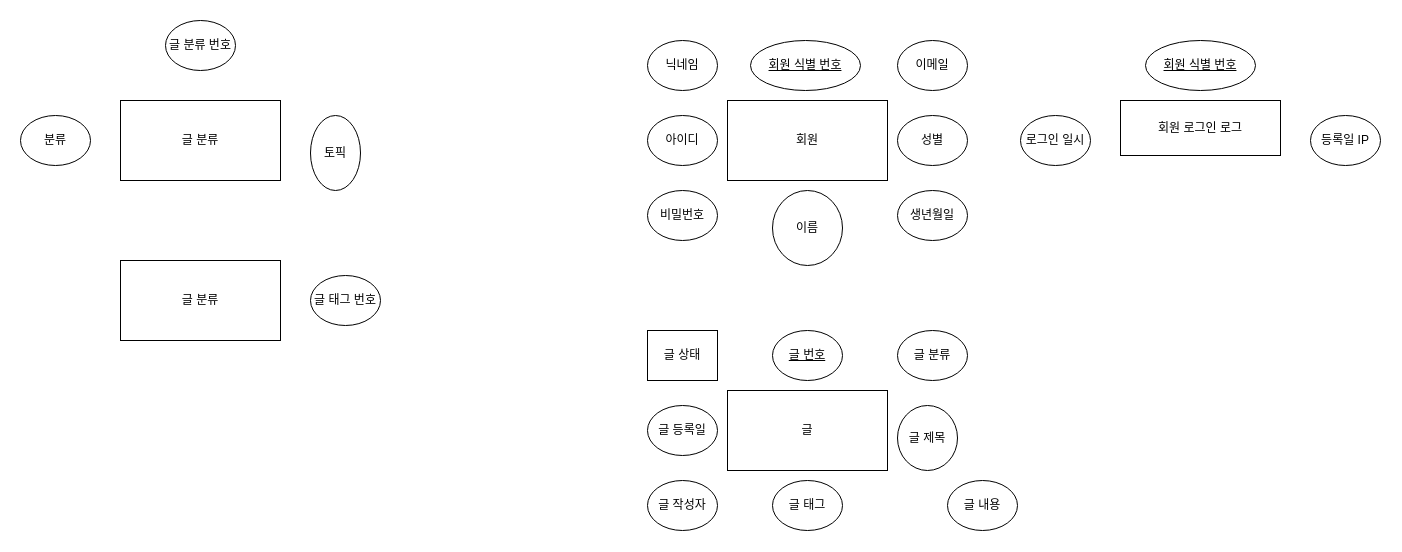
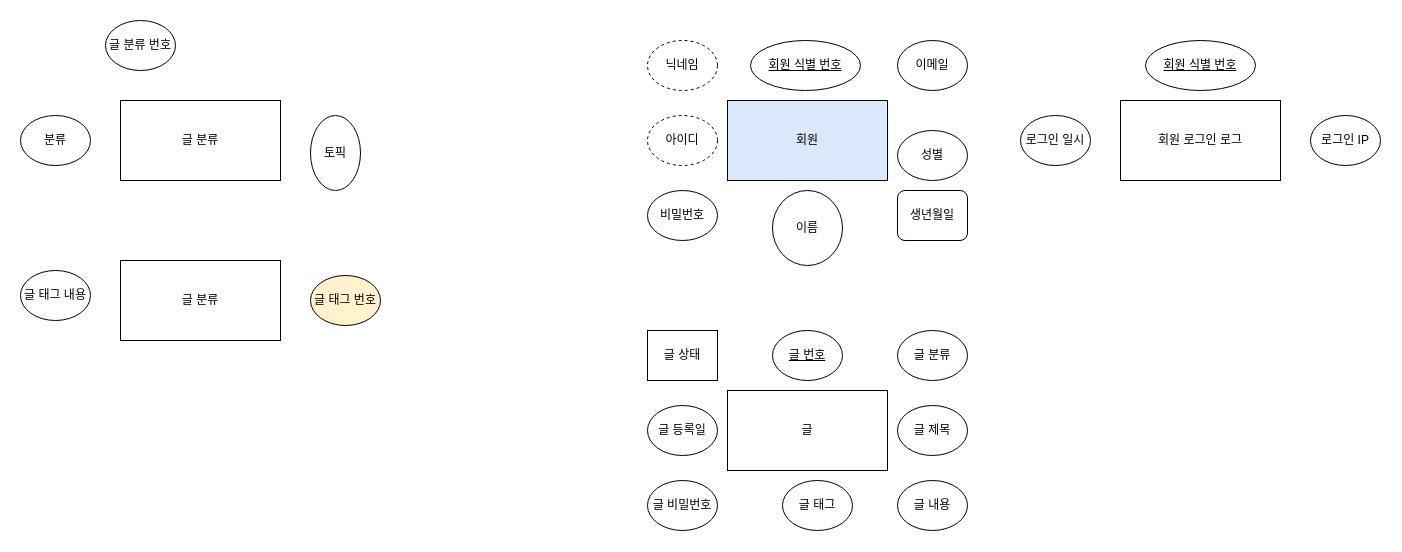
node "글 분류 번호": moved (201, 46) -> (141, 46)
node "닉네임": style solid -> dashed
node "회원 로그인 로그": size 160x55 -> 160x80
node "아이디": style solid -> dashed
node "회원": fillcolor #ffffff -> #dae8fc
node "성별": moved (933, 141) -> (933, 156)
node "등록일 IP": label "등록일 IP" -> "로그인 IP"
node "생년월일": shape ellipse -> rounded rectangle
node "글 태그 내용": added
node "글 태그 번호": fillcolor #ffffff -> #fff2cc
node "글 제목": size 60x65 -> 70x50
node "글 작성자": label "글 작성자" -> "글 비밀번호"
node "글 태그": moved (808, 506) -> (818, 506)
node "글 내용": moved (983, 506) -> (933, 506)
